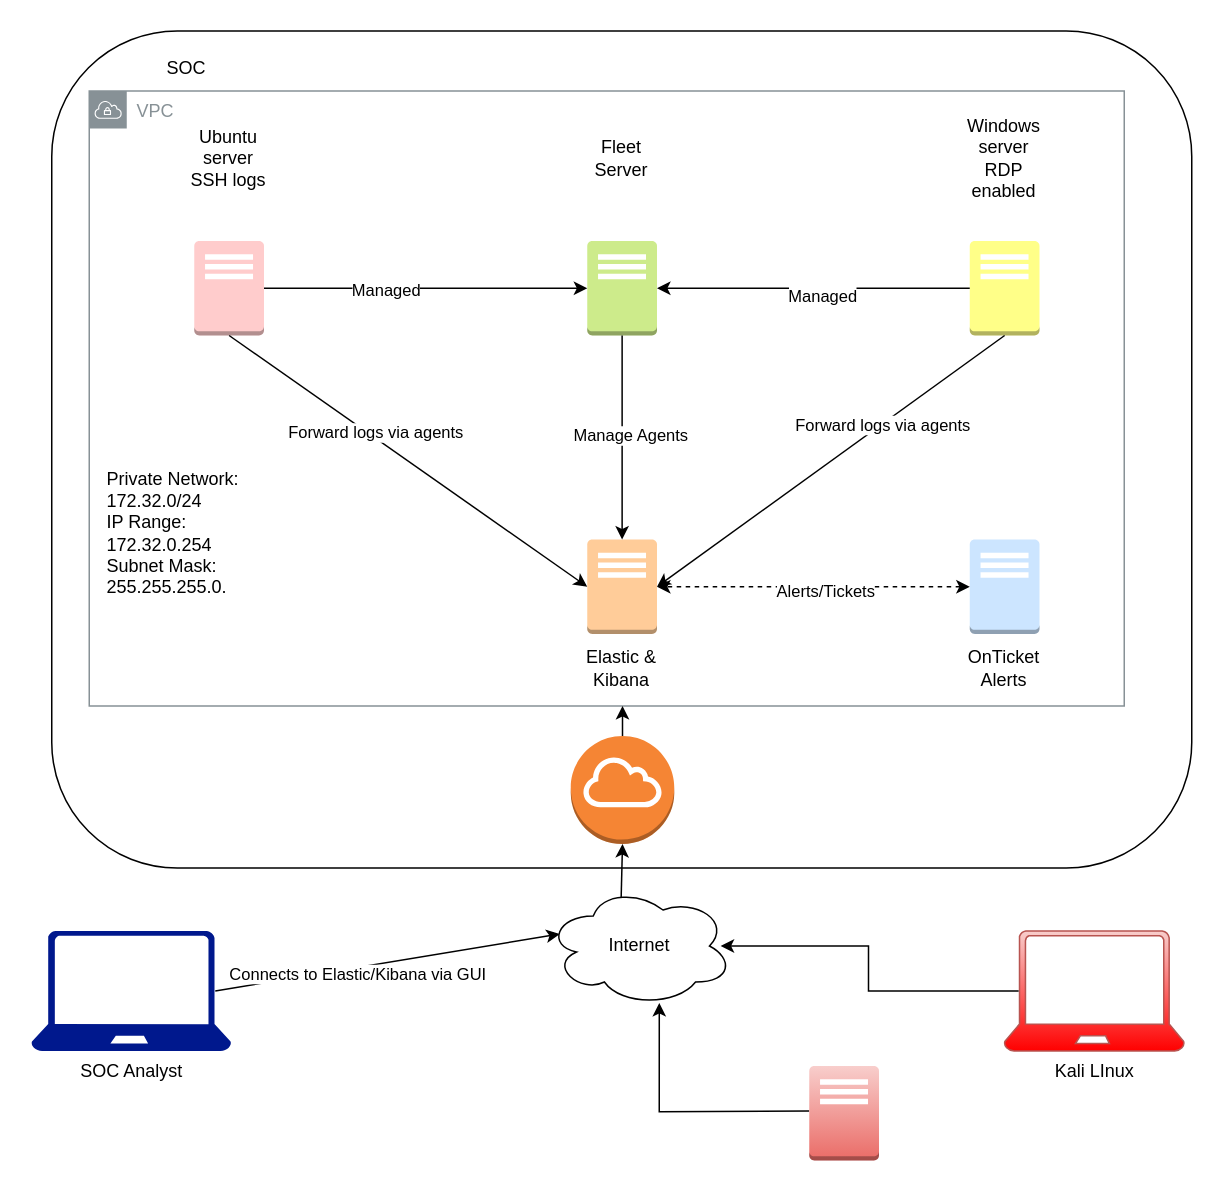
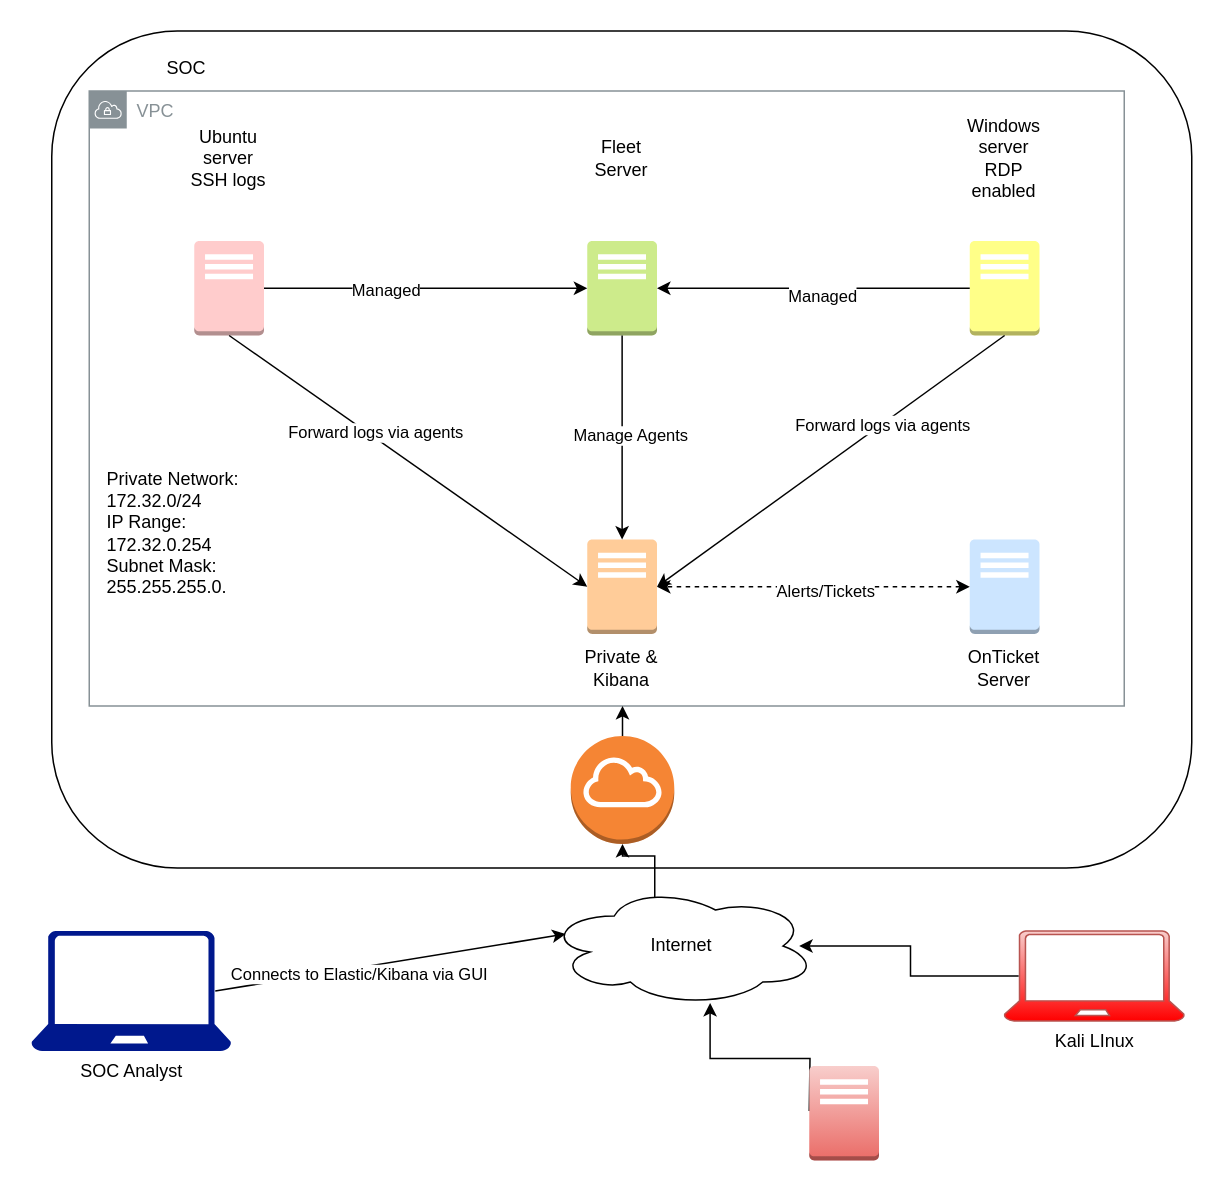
node "Elastic & Kibana": label "Elastic & Kibana" -> "Private & Kibana"
node "OnTicket Alerts": label "OnTicket Alerts" -> "OnTicket Server"
node "Internet": size 186x120 -> 270x120
node "Kali LInux": size 180x120 -> 180x90
